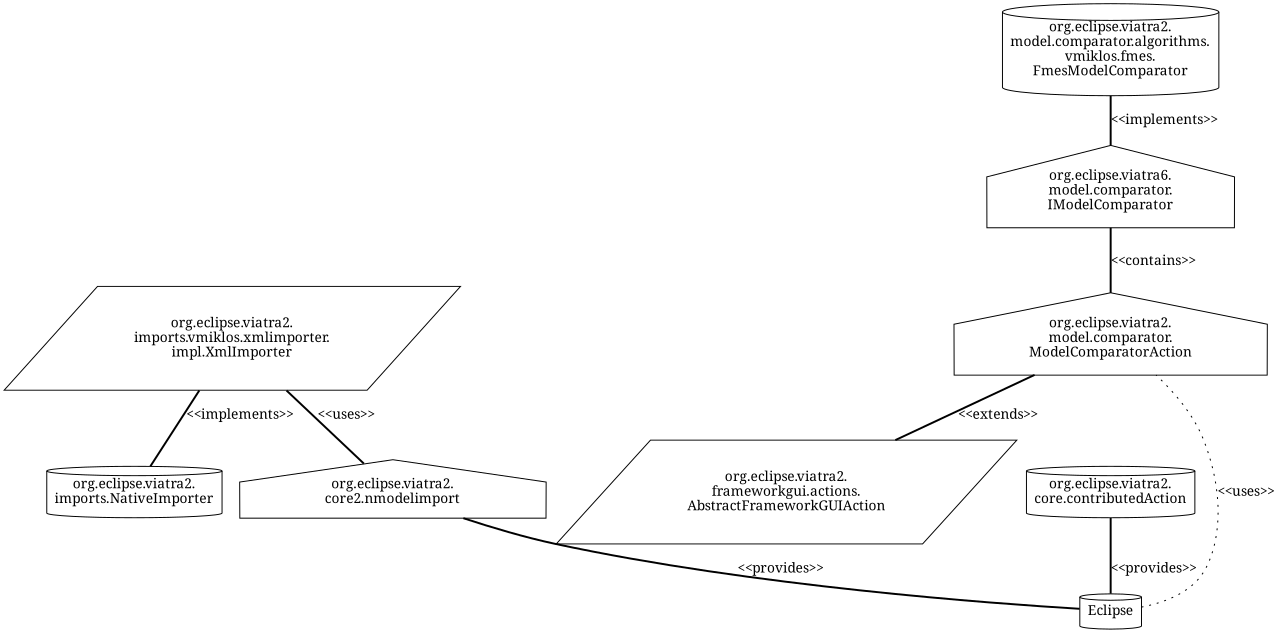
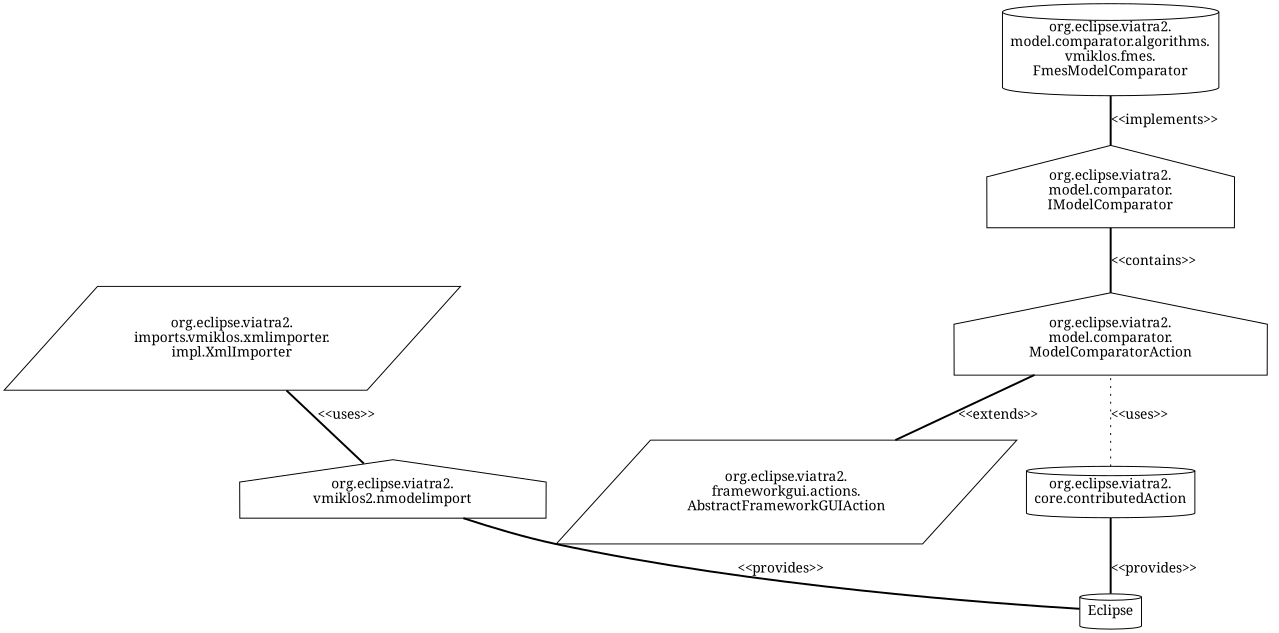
node "org.eclipse.viatra6. model.comparator. IModelComparator": label "org.eclipse.viatra6. model.comparator. IModelComparator" -> "org.eclipse.viatra2. model.comparator. IModelComparator"
node "org.eclipse.viatra2. imports.NativeImporter": removed
node "org.eclipse.viatra2. core2.nmodelimport": label "org.eclipse.viatra2. core2.nmodelimport" -> "org.eclipse.viatra2. vmiklos2.nmodelimport"
edge "org.eclipse.viatra2. model.comparator. ModelComparatorAction" -- "Eclipse": now "org.eclipse.viatra2. model.comparator. ModelComparatorAction" -- "org.eclipse.viatra2. core.contributedAction"
